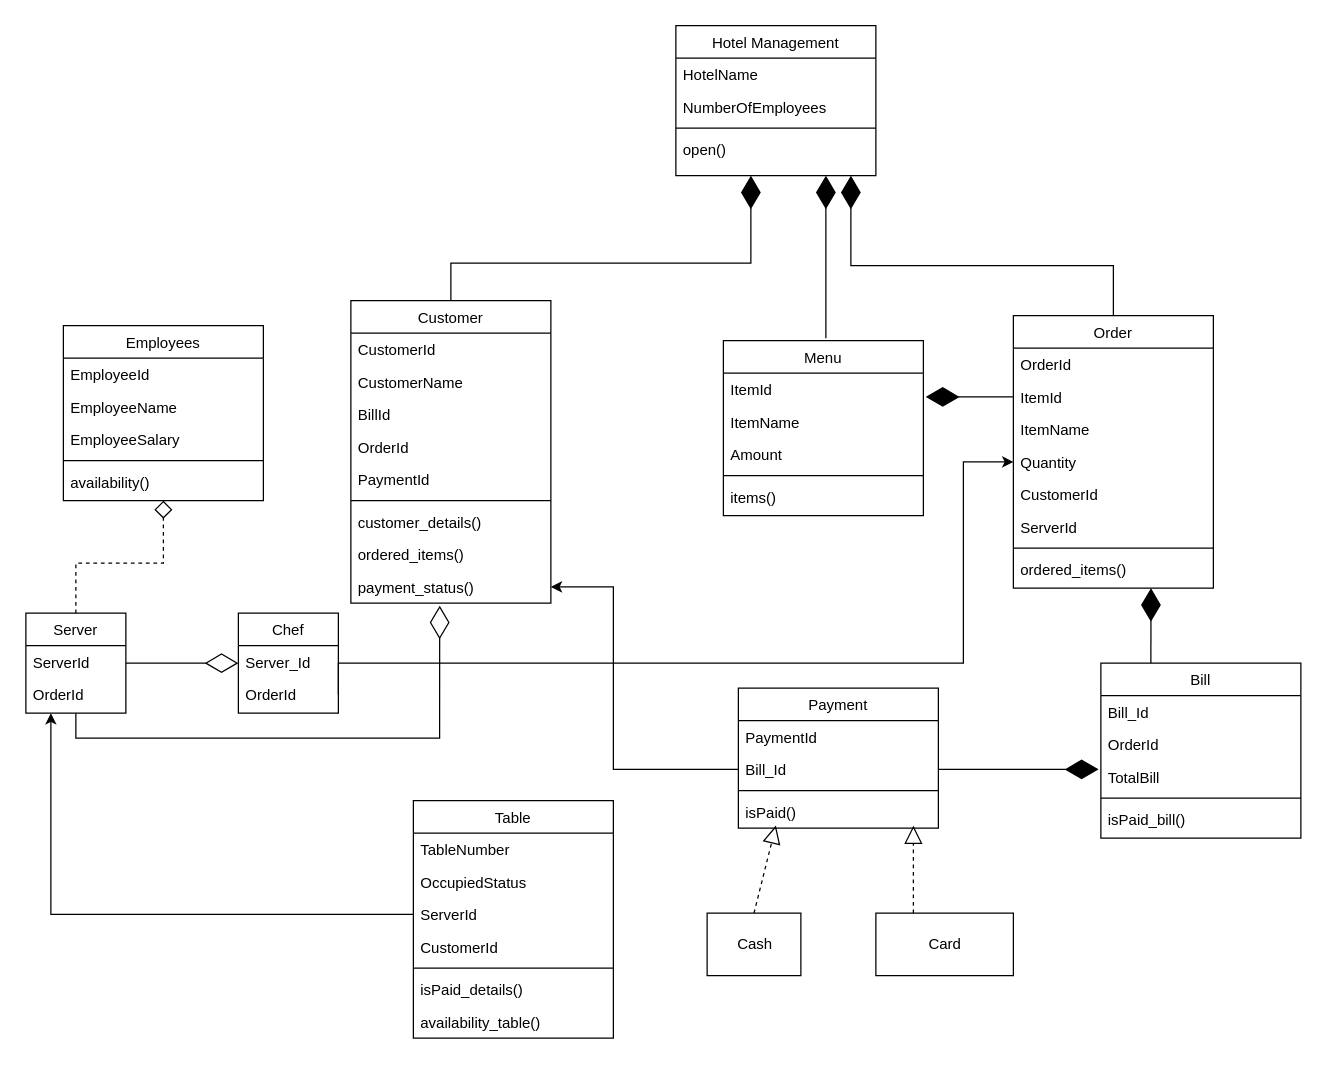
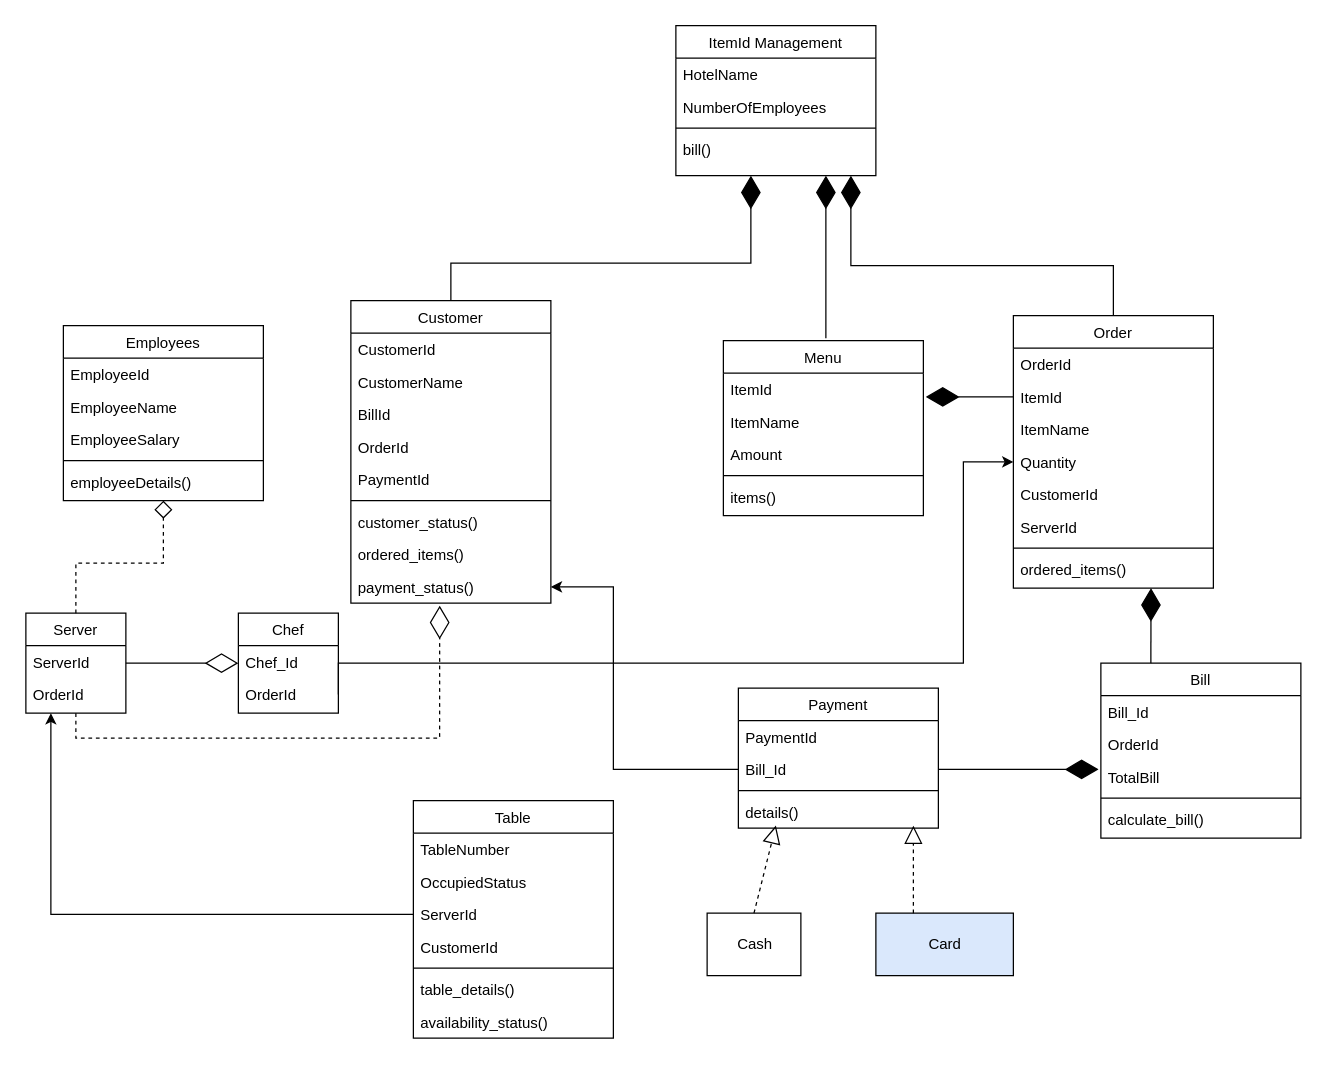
node "Hotel Management": label "Hotel Management" -> "ItemId Management"
node "open()": label "open()" -> "bill()"
node "availability()": label "availability()" -> "employeeDetails()"
node "customer_details()": label "customer_details()" -> "customer_status()"
node "Server_Id": label "Server_Id" -> "Chef_Id"
edge "Server" -> "payment_status()": style solid -> dashed
node "isPaid()": label "isPaid()" -> "details()"
node "isPaid_bill()": label "isPaid_bill()" -> "calculate_bill()"
node "Card": fillcolor #ffffff -> #dae8fc
node "isPaid_details()": label "isPaid_details()" -> "table_details()"
node "availability_table()": label "availability_table()" -> "availability_status()"
